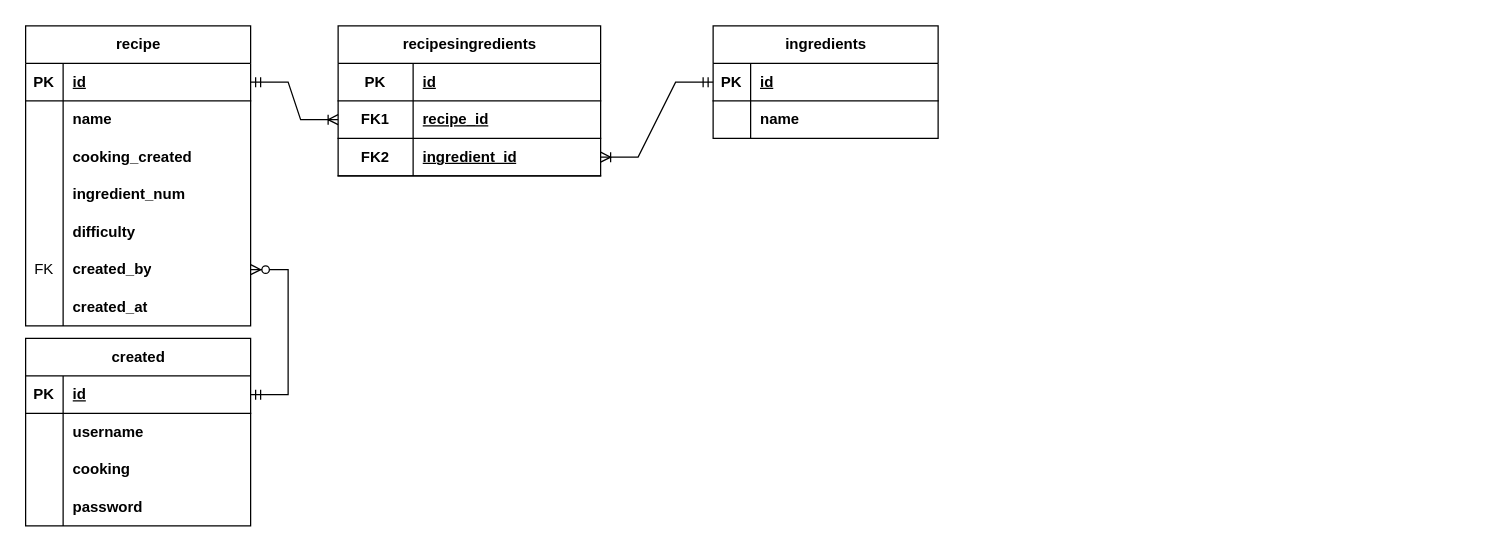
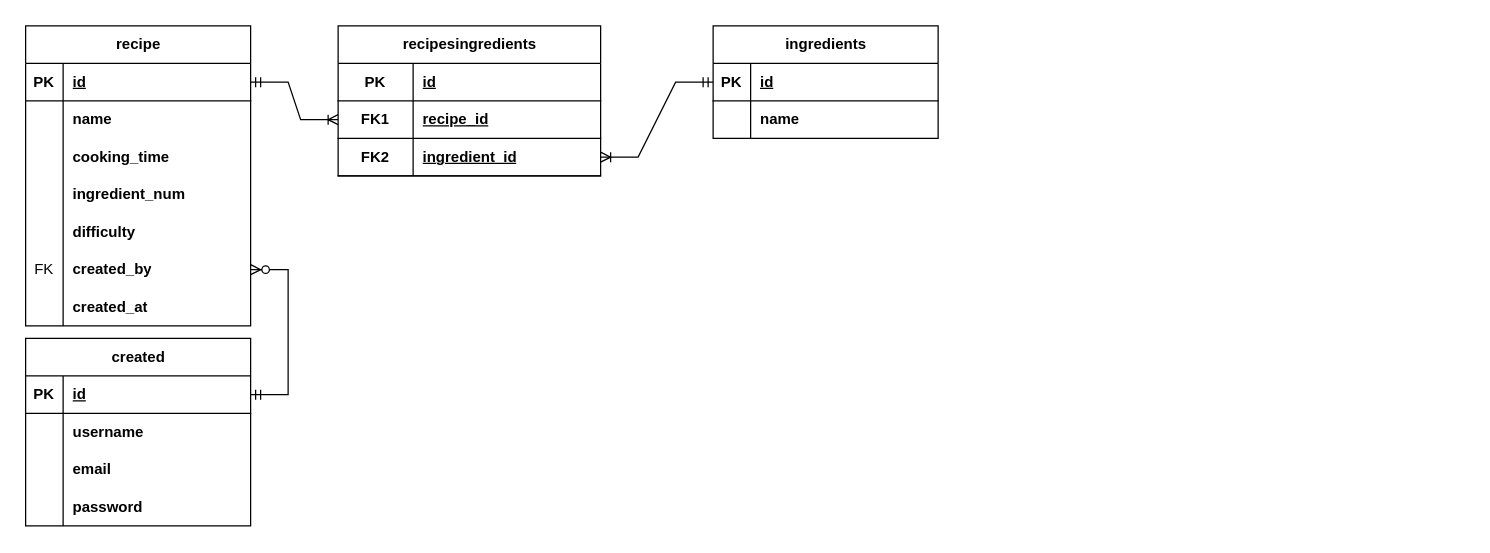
node "cooking_created": label "cooking_created" -> "cooking_time"
node "cooking": label "cooking" -> "email"
